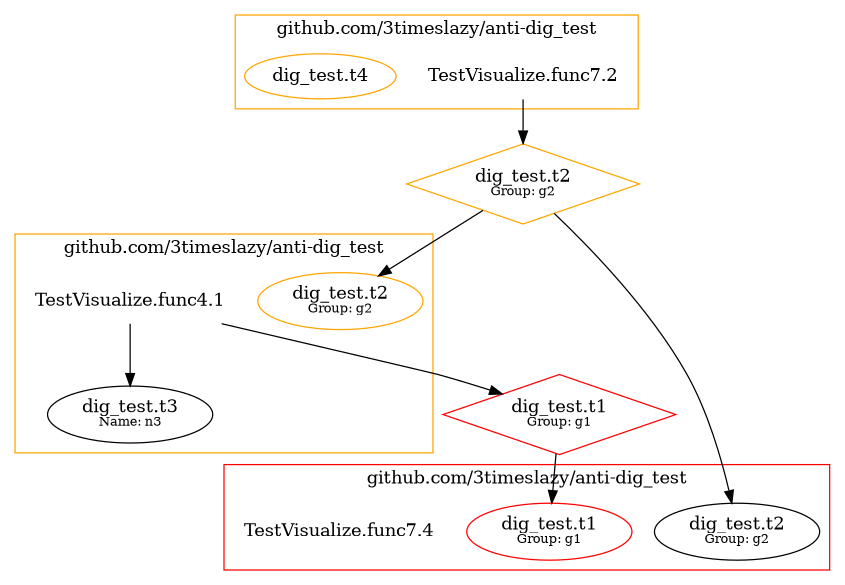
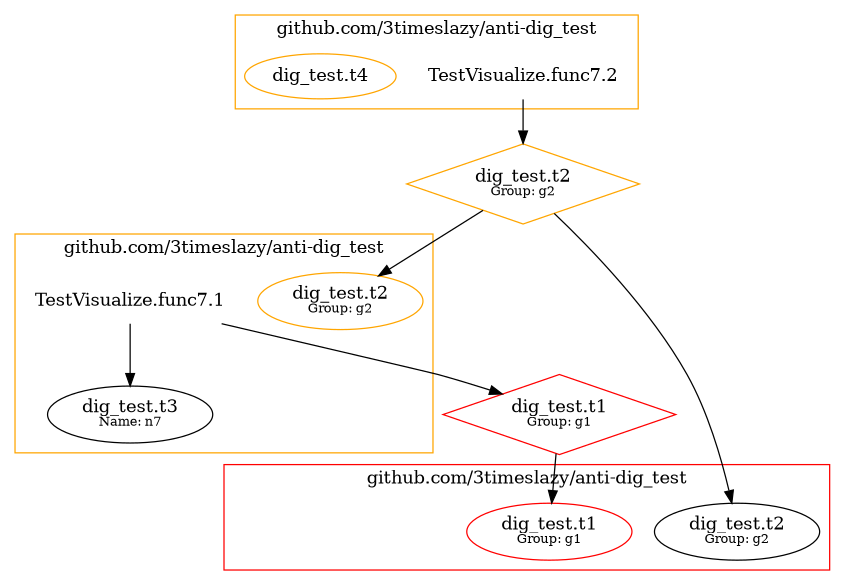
node "TestVisualize.func4.1": label "TestVisualize.func4.1" -> "TestVisualize.func7.1"
node "dig_test.t3": text "Name: n3" -> "Name: n7"
node "TestVisualize.func7.4": removed
